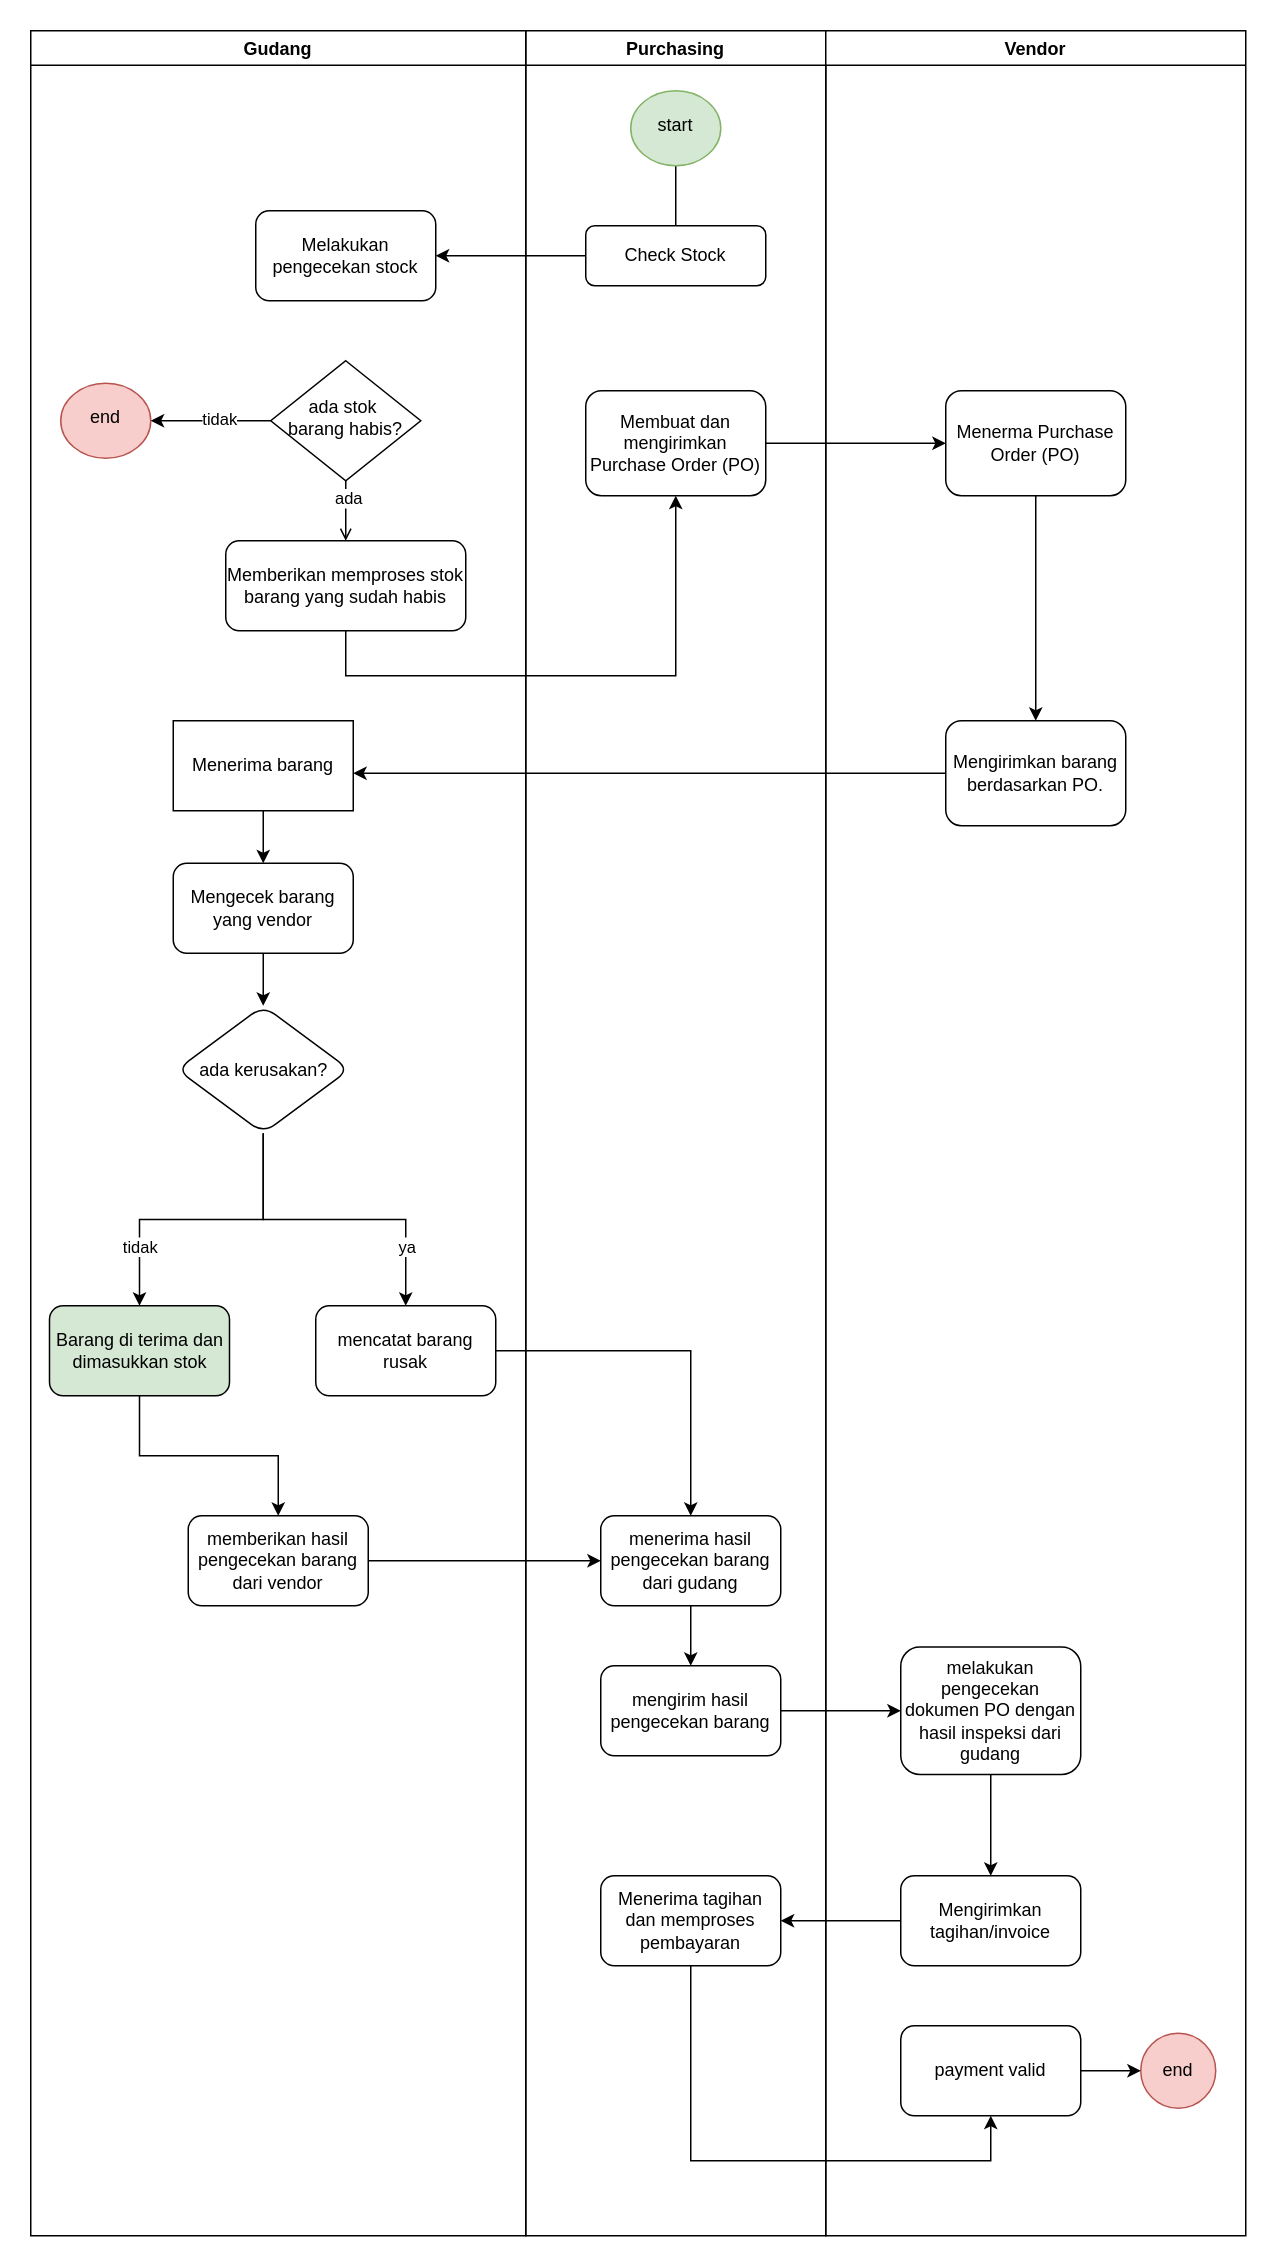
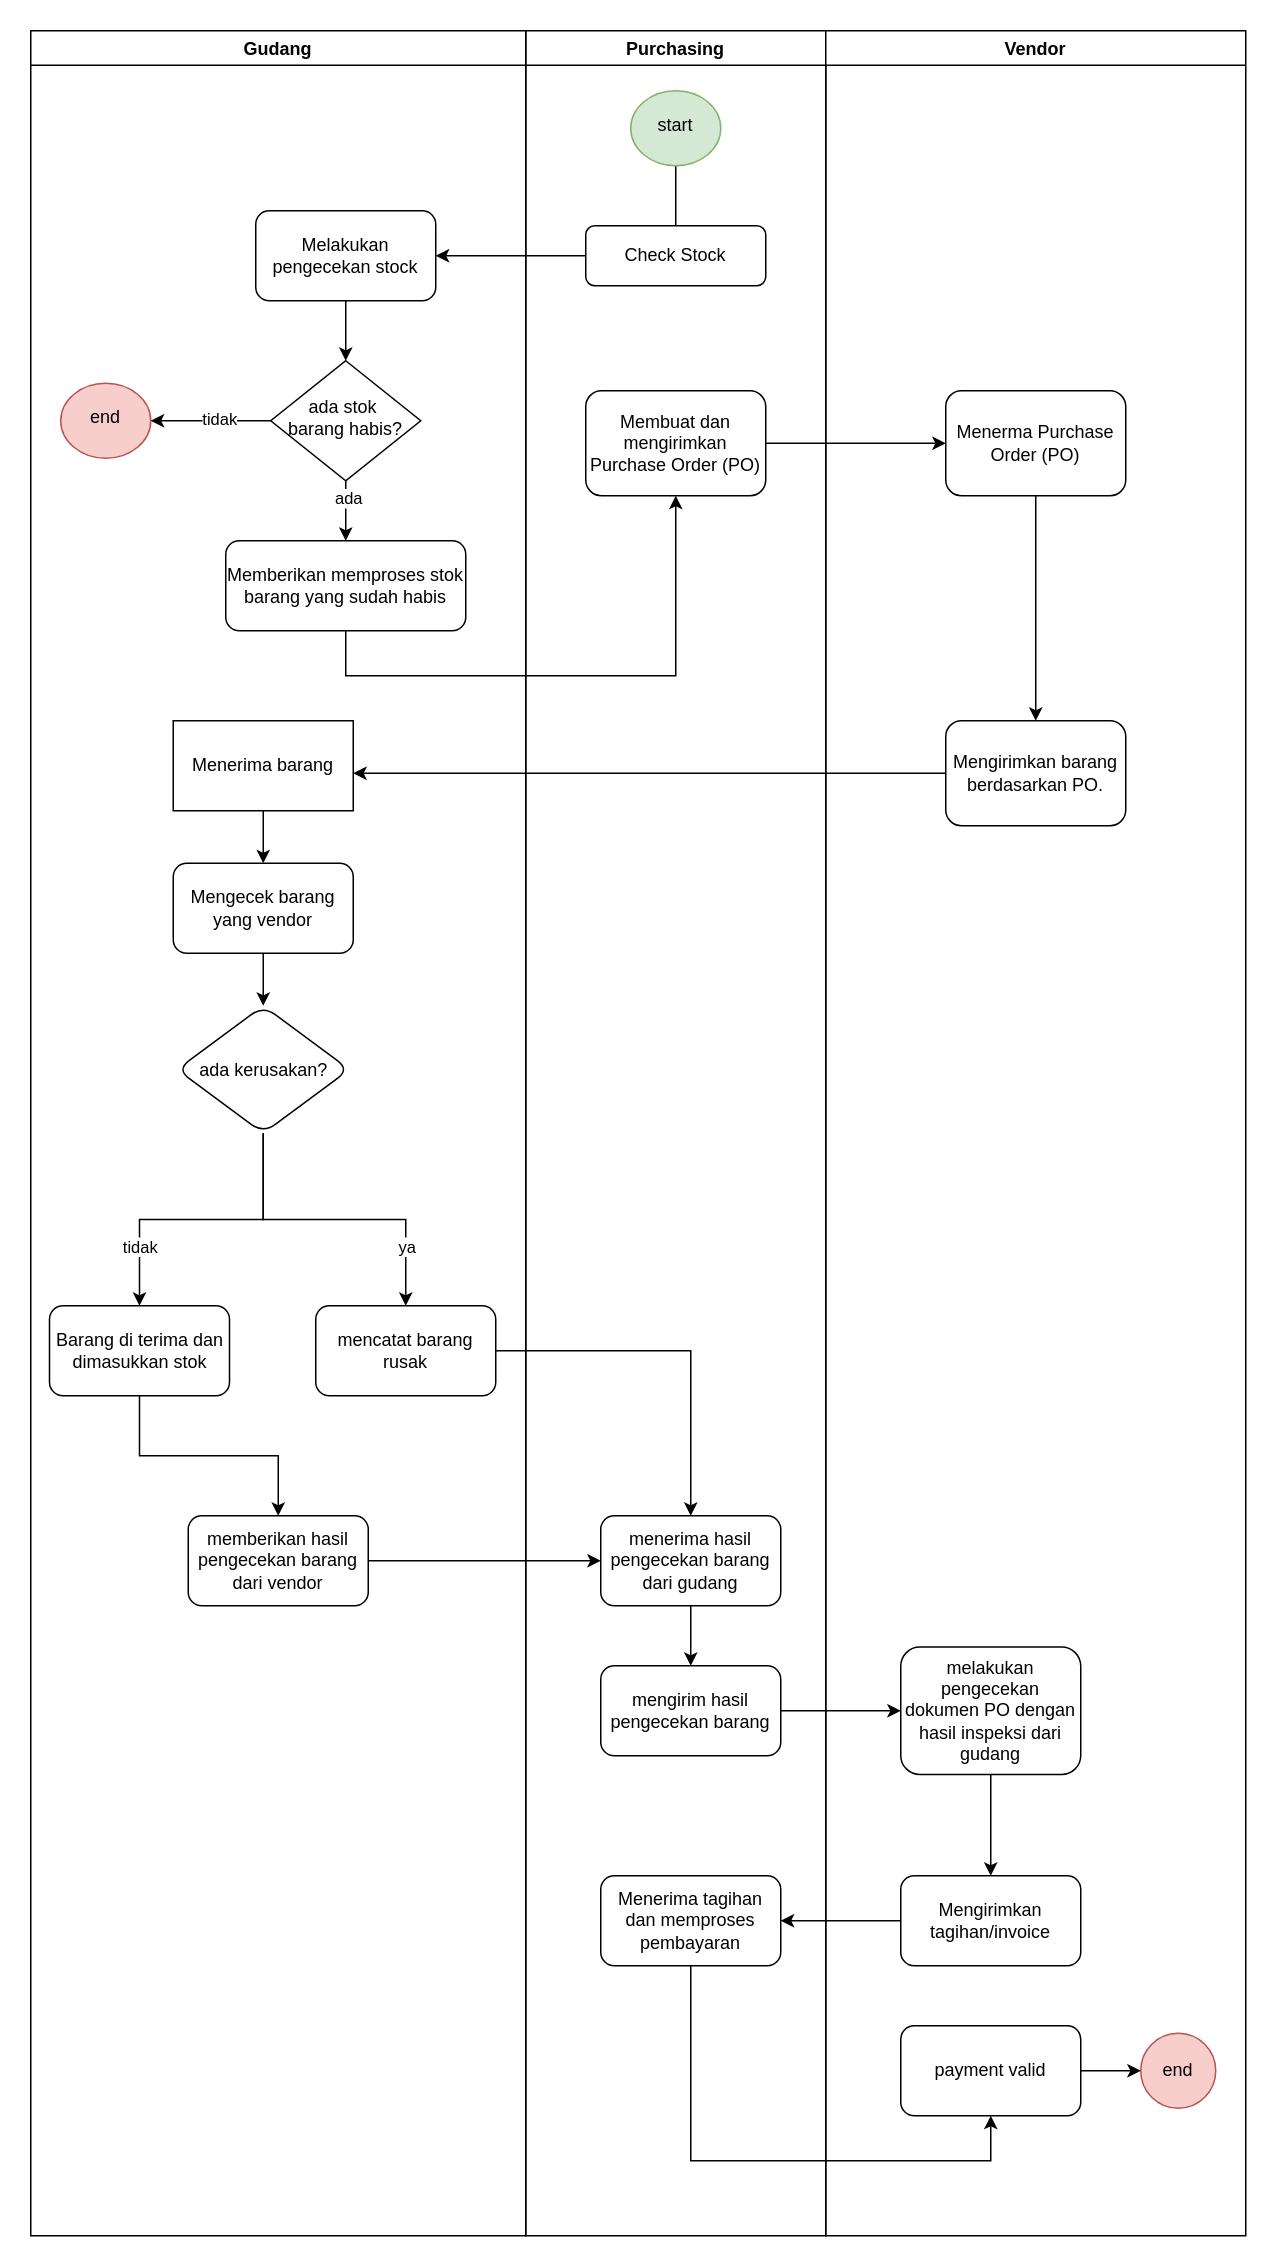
edge "Melakukan pengecekan stock" -> "ada stok barang habis?": added
edge "ada stok barang habis?" -> "Memberikan memproses stok barang yang sudah habis": arrowhead open -> classic
node "Barang di terima dan dimasukkan stok": fillcolor #d5e8d4 -> #ffffff
